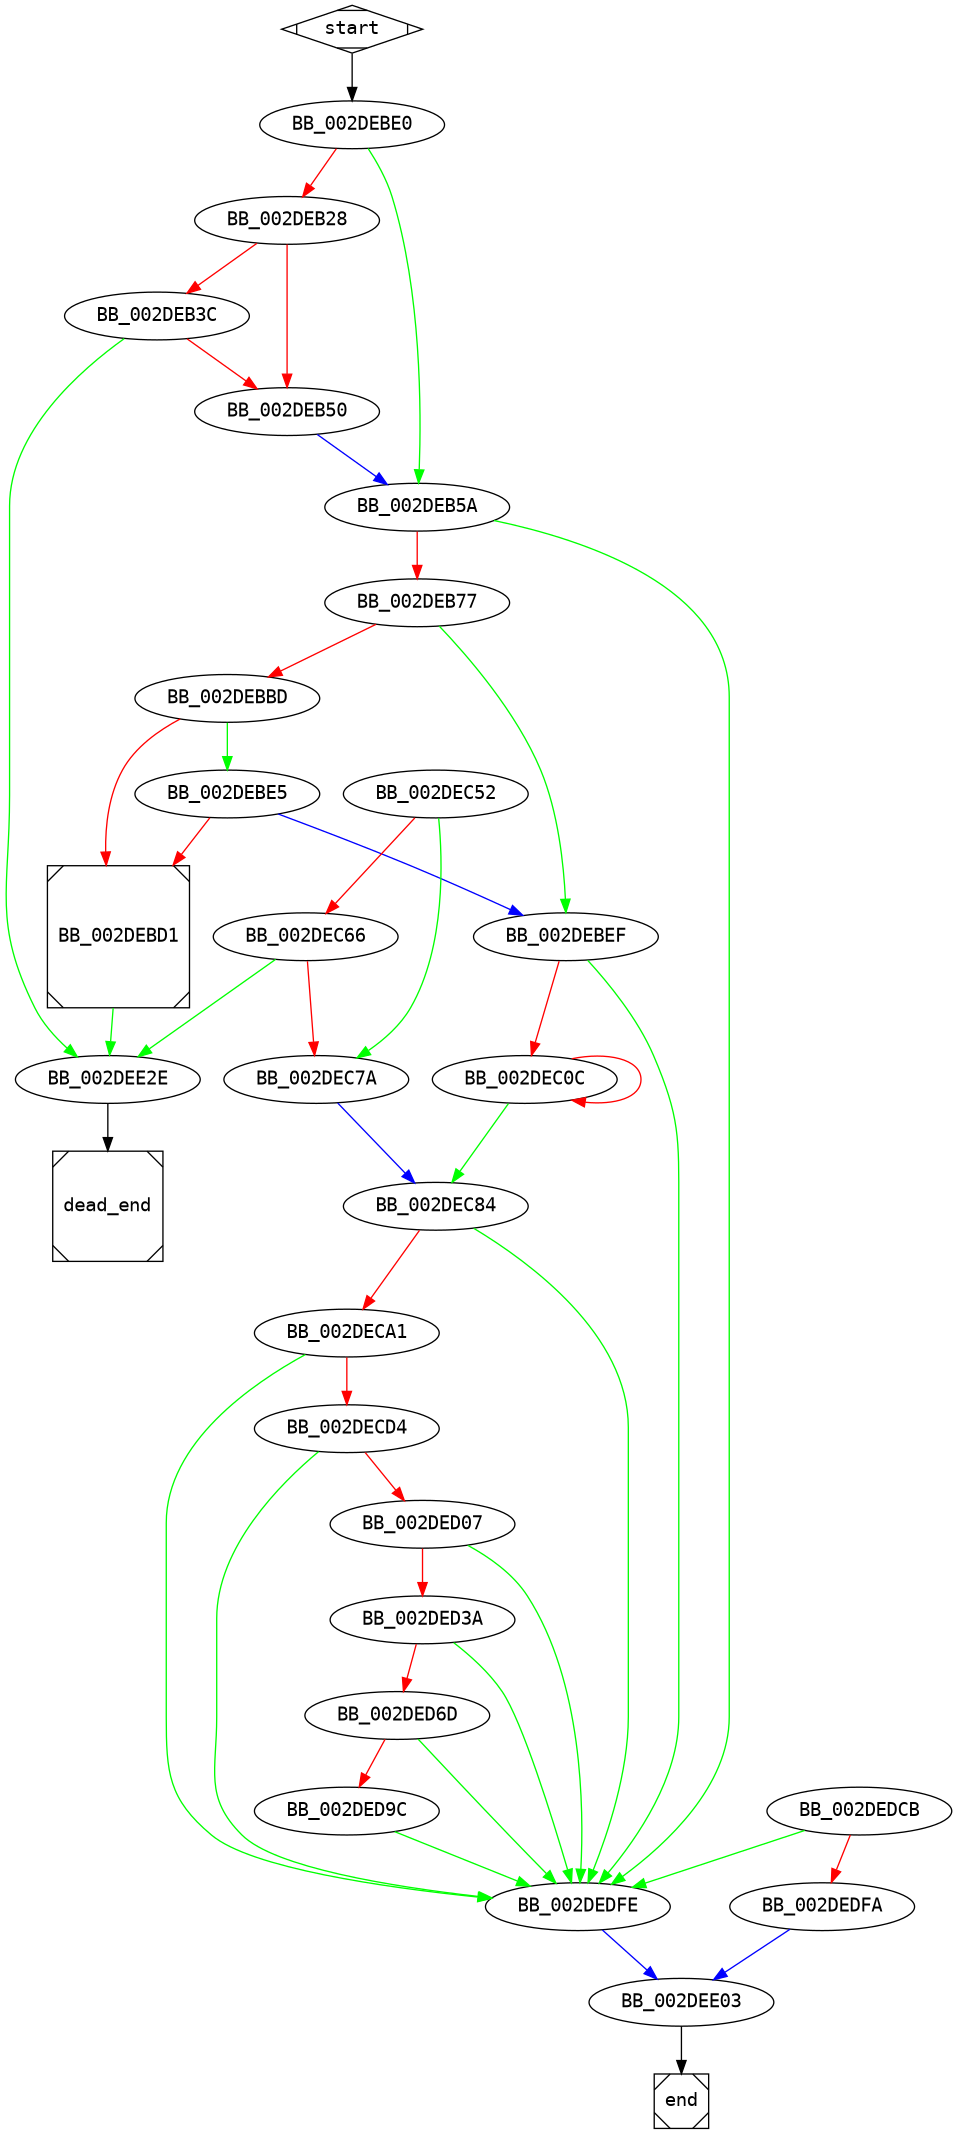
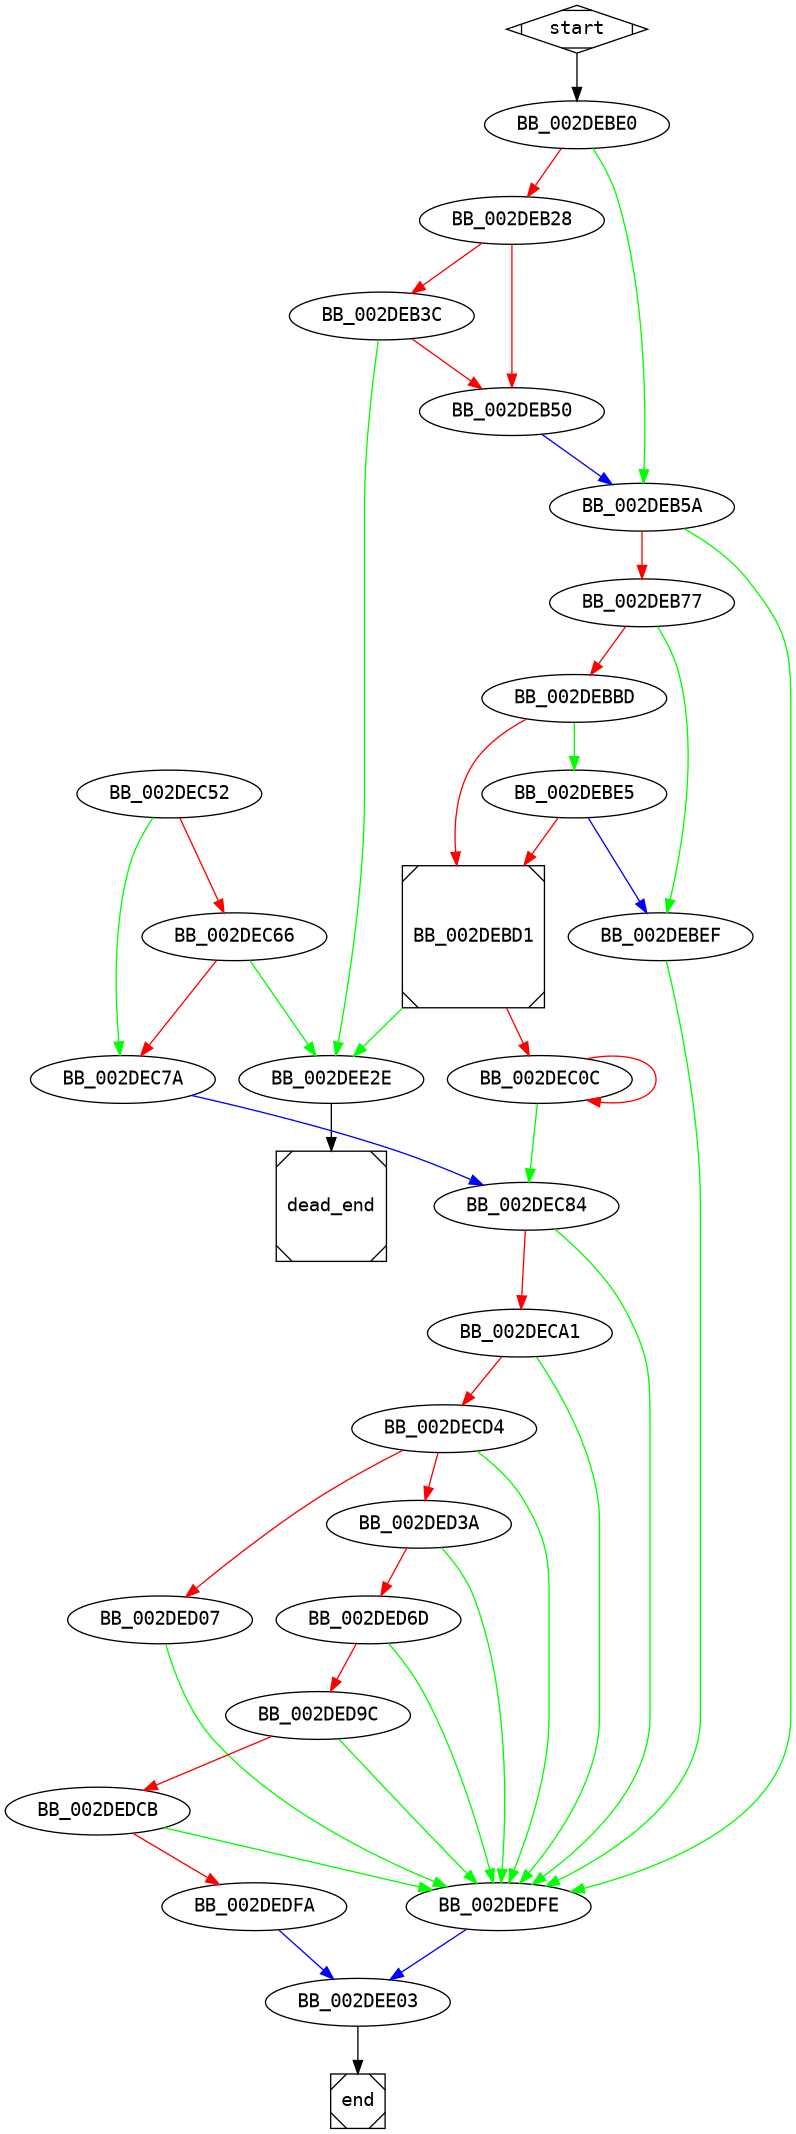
edge "BB_002DEBEF" -> "BB_002DEC0C": now "BB_002DEBD1" -> "BB_002DEC0C"
edge "BB_002DED07" -> "BB_002DED3A": now "BB_002DECD4" -> "BB_002DED3A"
edge "BB_002DED9C" -> "BB_002DEDCB": added
